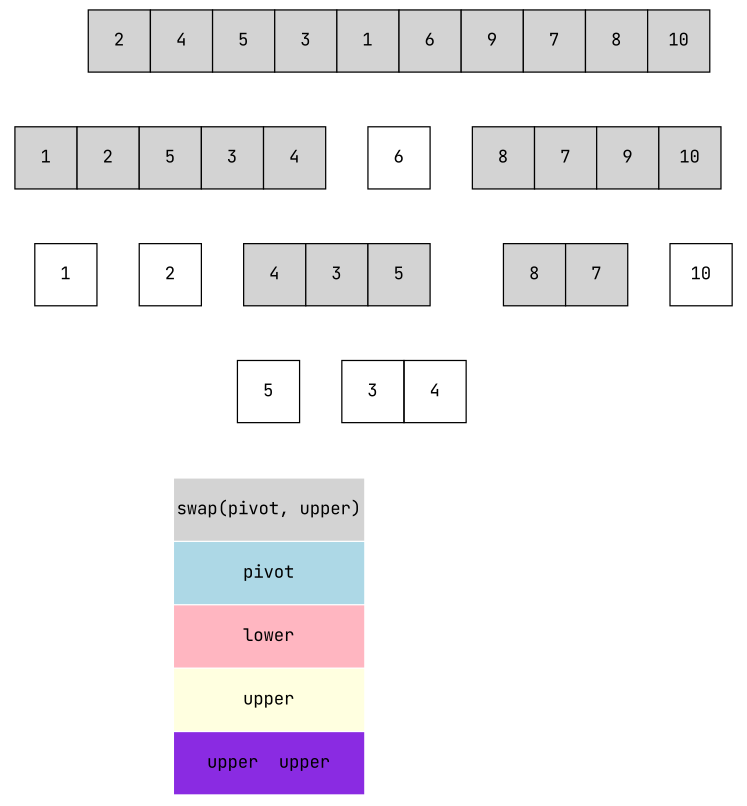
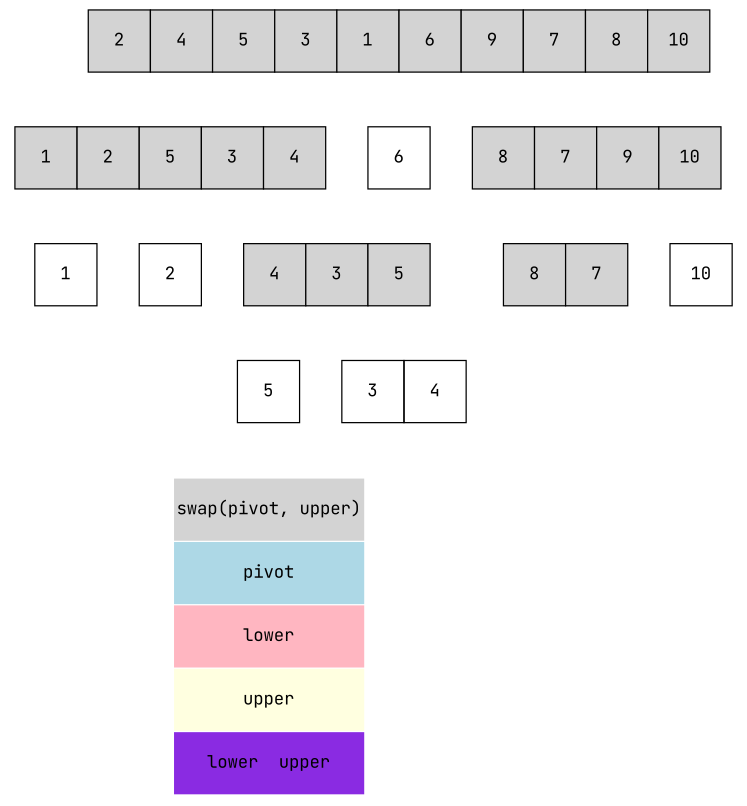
node "swap(pivot, upper)": text "upper  upper" -> "lower  upper"
